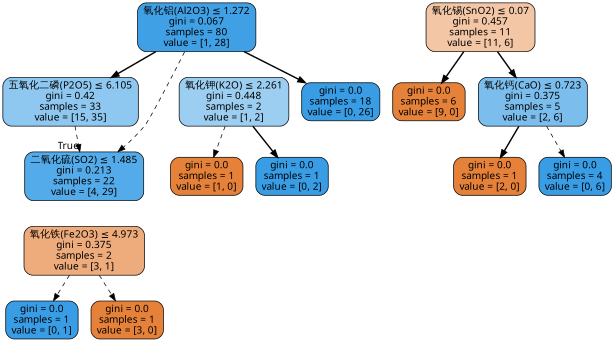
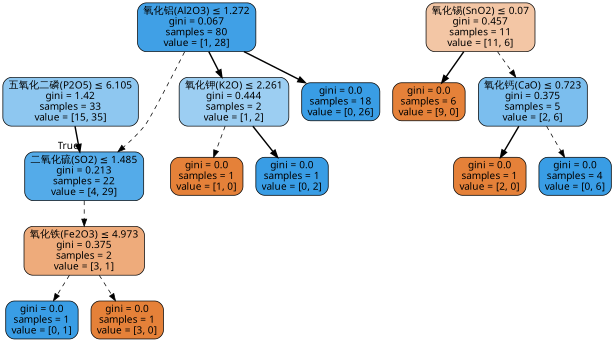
edge "氧化锡(SnO2) ≤ 0.07" -> "氧化钙(CaO) ≤ 0.723": style bold -> dashed
edge "氧化铝(Al2O3) ≤ 1.272" -> "五氧化二磷(P2O5) ≤ 6.105": now "氧化铝(Al2O3) ≤ 1.272" -> "氧化钾(K2O) ≤ 2.261"
node "五氧化二磷(P2O5) ≤ 6.105": text "gini = 0.42" -> "gini = 1.42"
node "氧化钾(K2O) ≤ 2.261": text "gini = 0.448" -> "gini = 0.444"
edge "五氧化二磷(P2O5) ≤ 6.105" -> "二氧化硫(SO2) ≤ 1.485": style dashed -> bold
edge "二氧化硫(SO2) ≤ 1.485" -> "氧化铁(Fe2O3) ≤ 4.973": added
